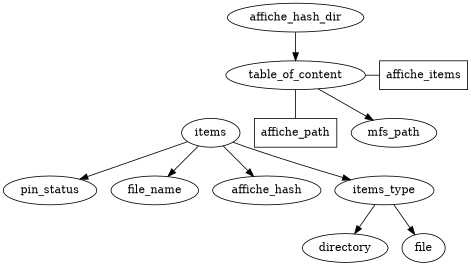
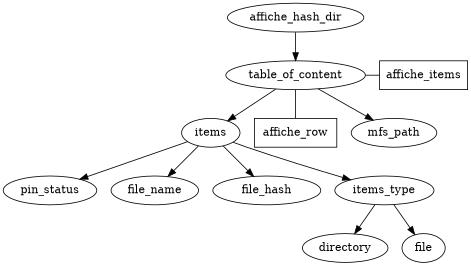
edge "table_of_content" -> "items": added
node "affiche_path": label "affiche_path" -> "affiche_row"
node "affiche_hash": label "affiche_hash" -> "file_hash"
